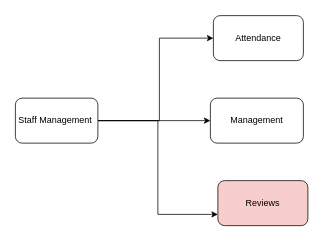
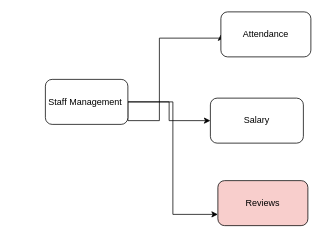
node "Attendance": moved (258, 38) -> (266, 34)
node "Staff Management": moved (57, 120) -> (87, 102)
node "Management": label "Management" -> "Salary"
